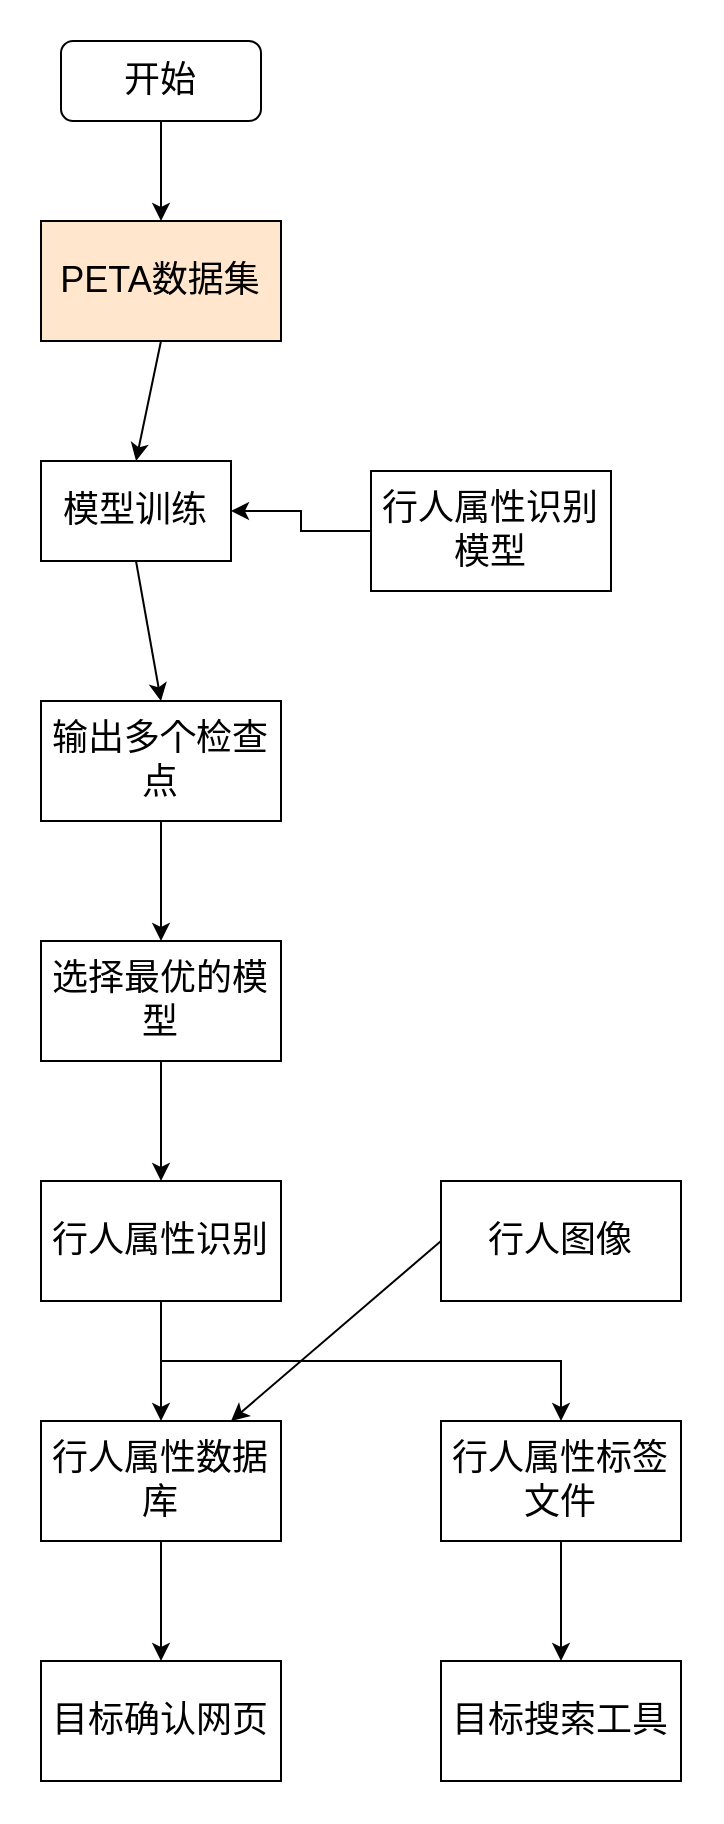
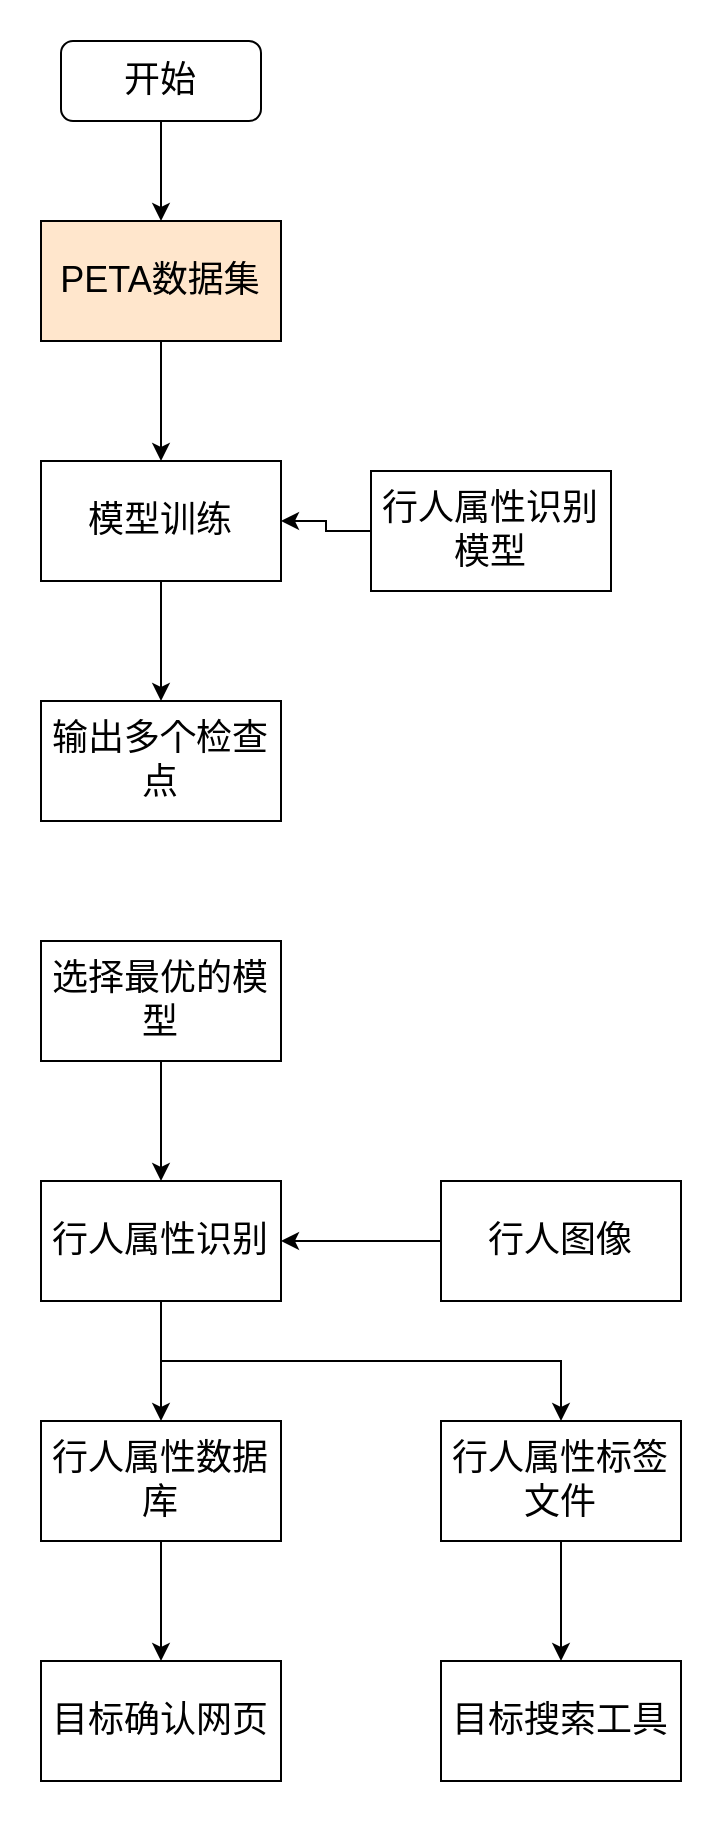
node "模型训练": size 190x100 -> 240x120
edge "输出多个检查点" -> "选择最优的模型": removed
edge "行人图像" -> "行人属性数据库": now "行人图像" -> "行人属性识别"
